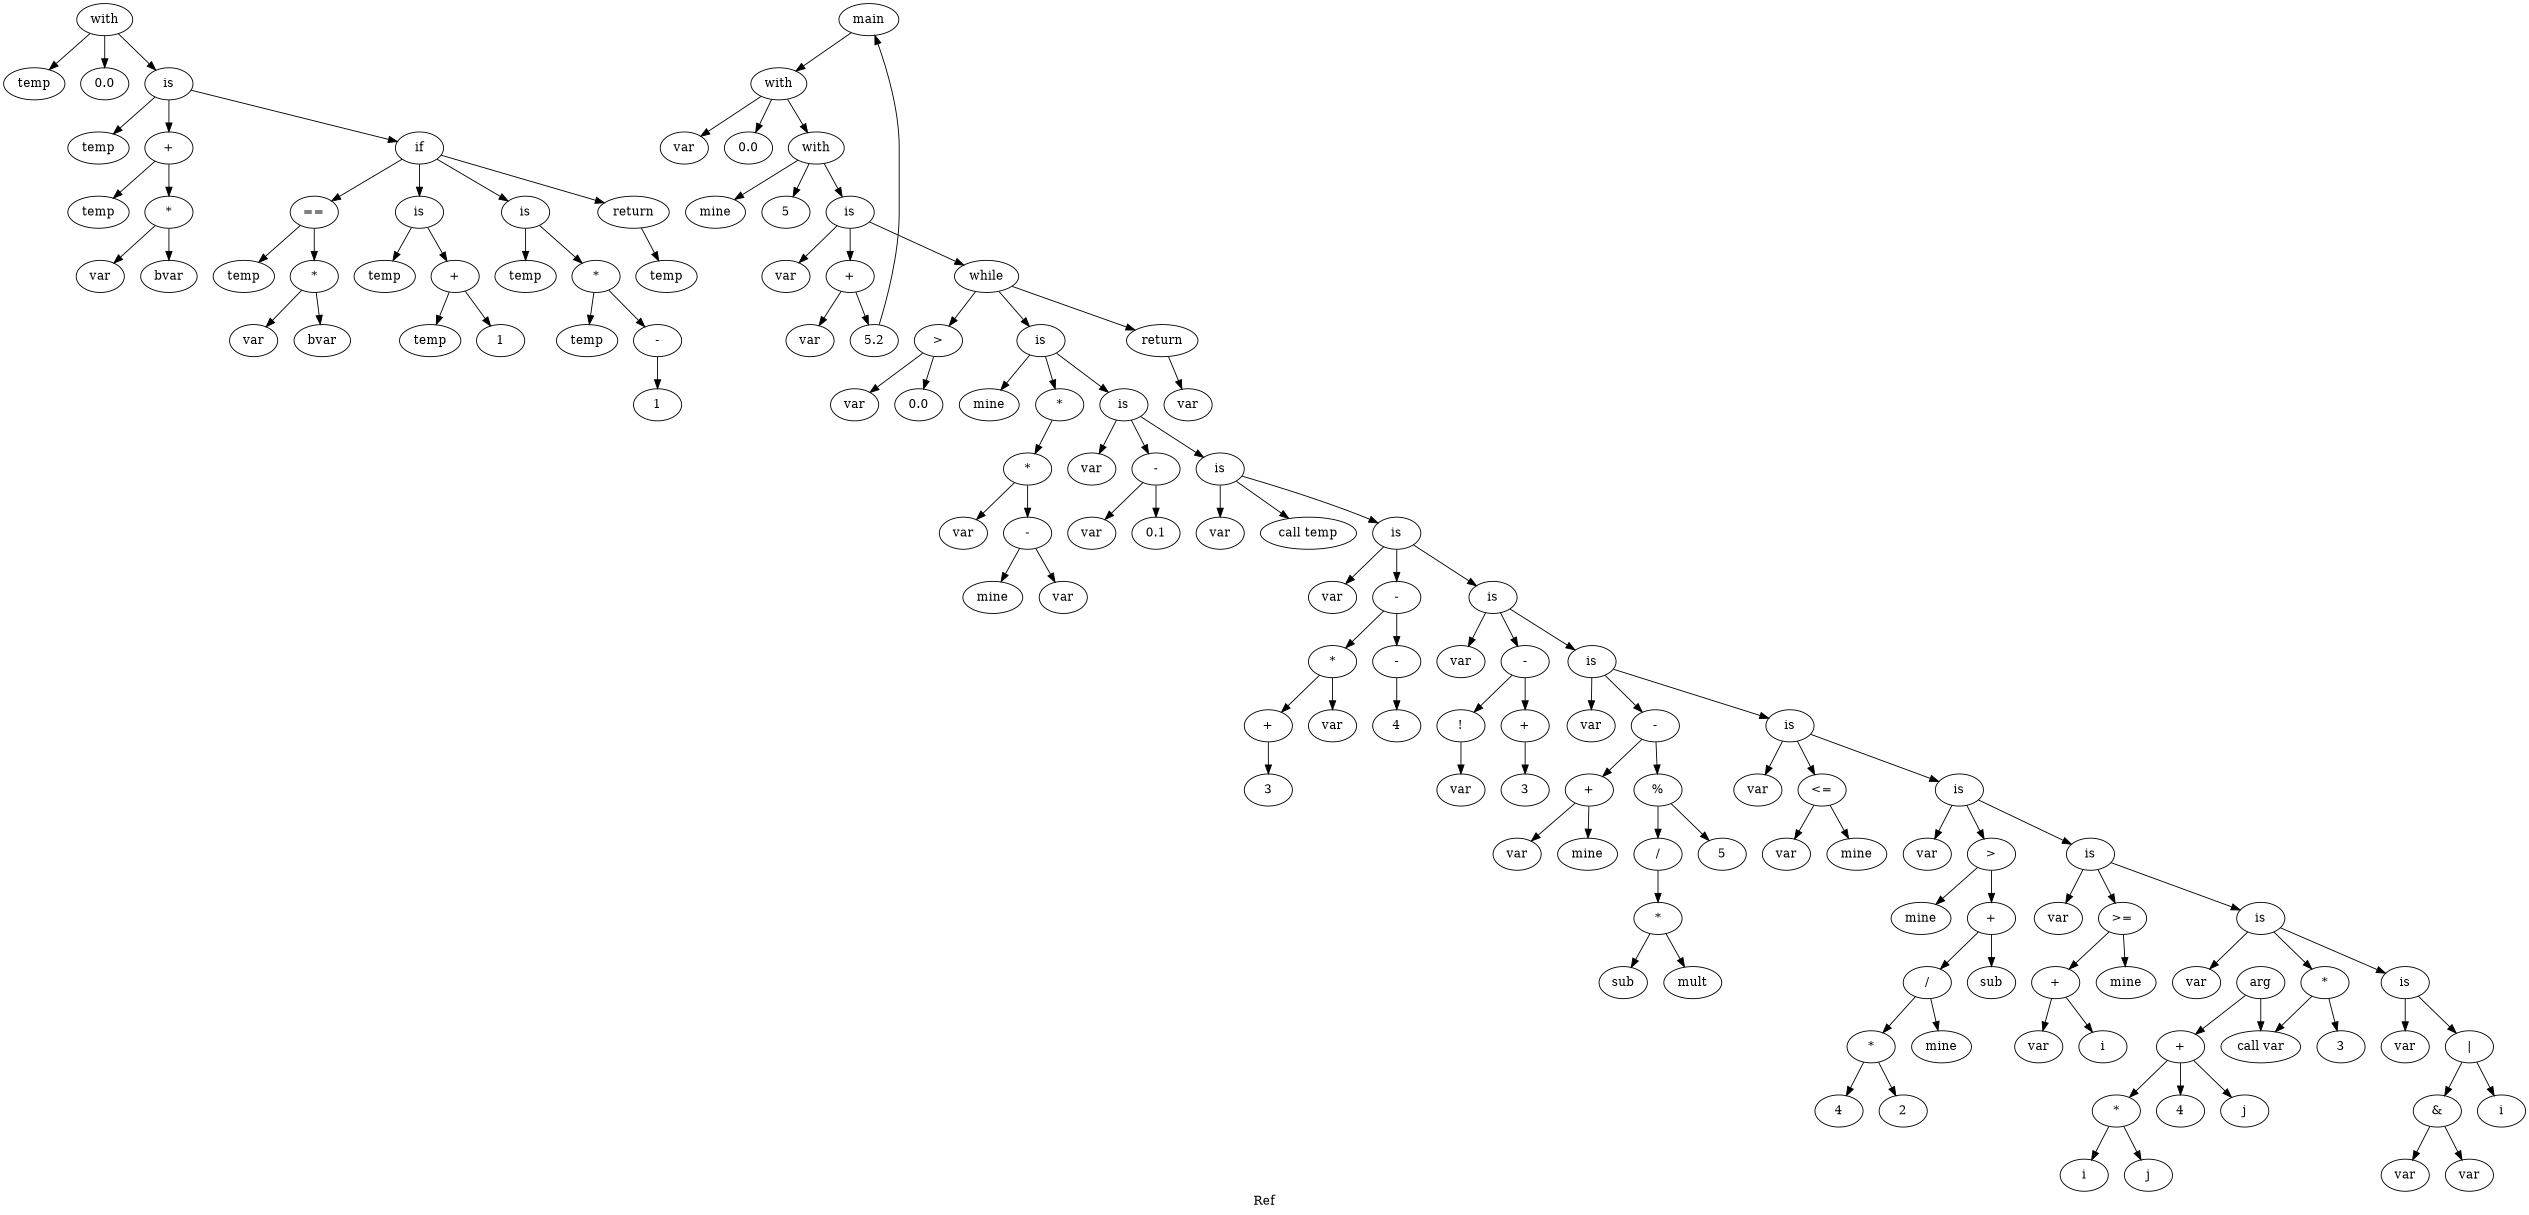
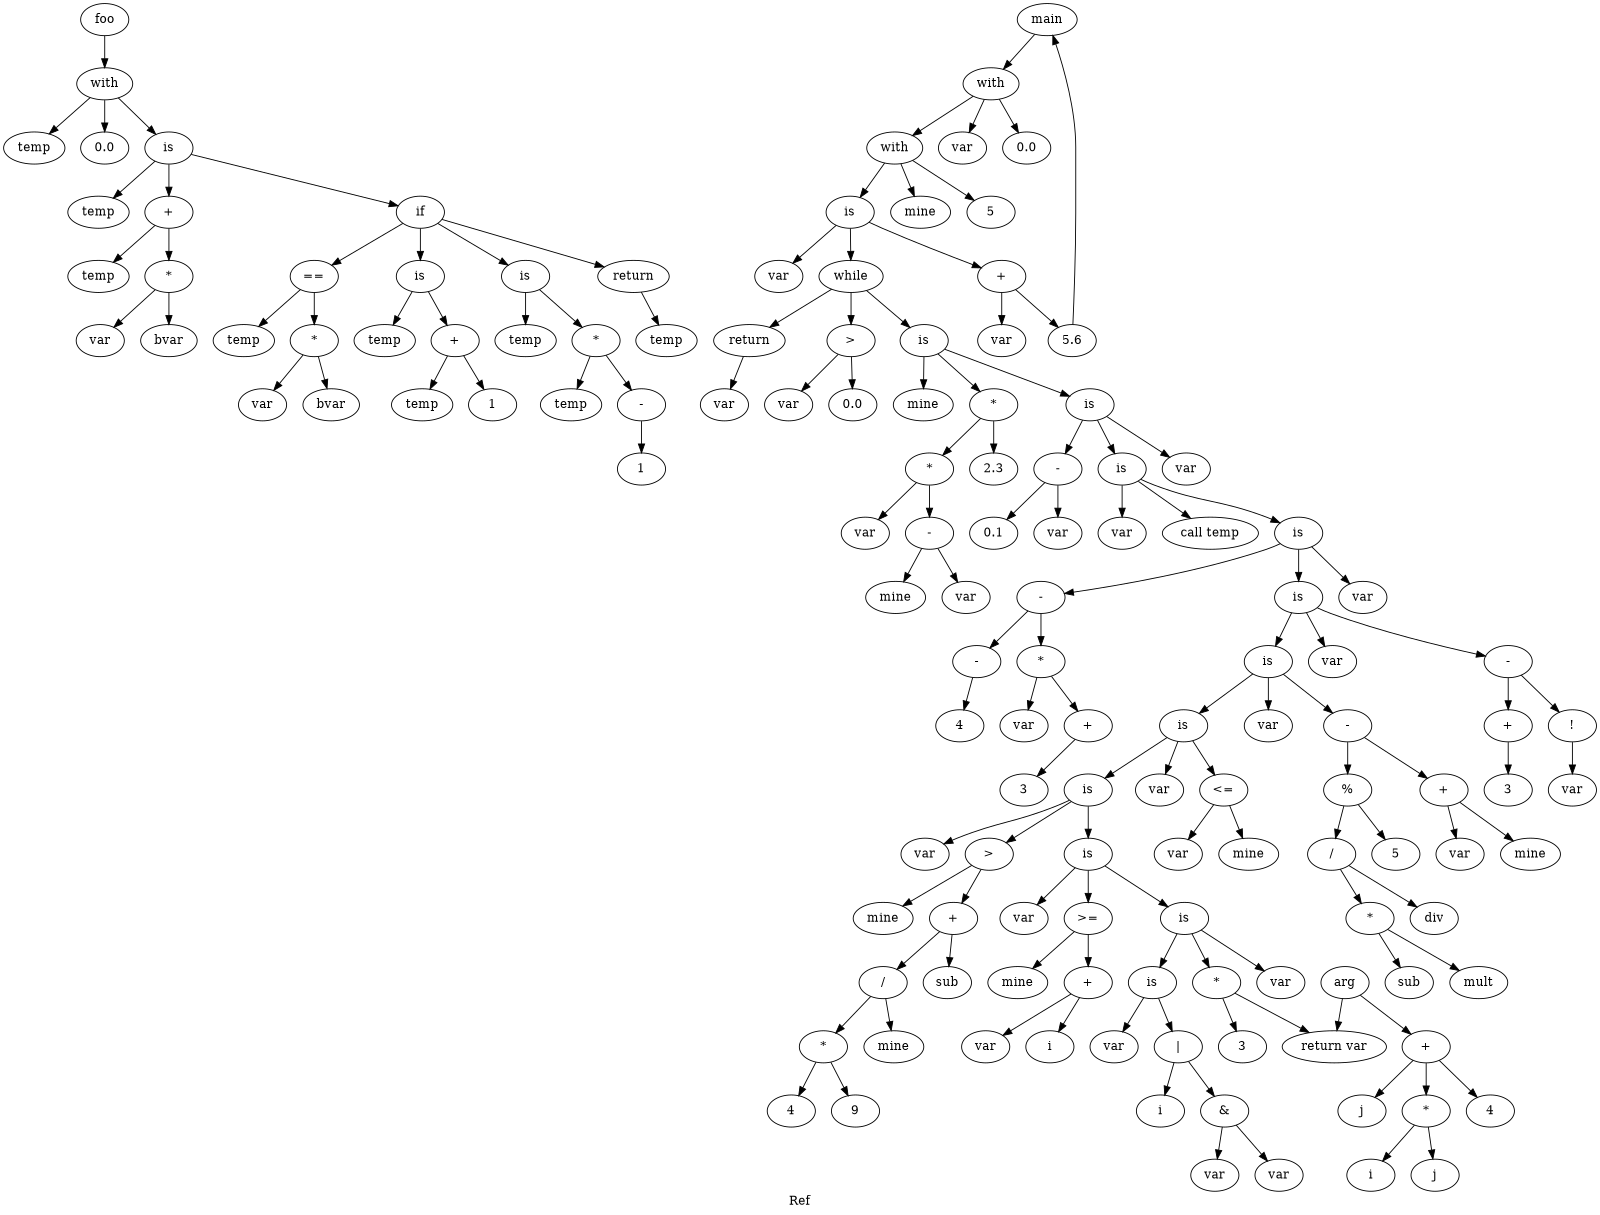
node "foo": added
node "5.2": label "5.2" -> "5.6"
node "2.3": added
node "div": added
node "call var": label "call var" -> "return var"
node "2": label "2" -> "9"
